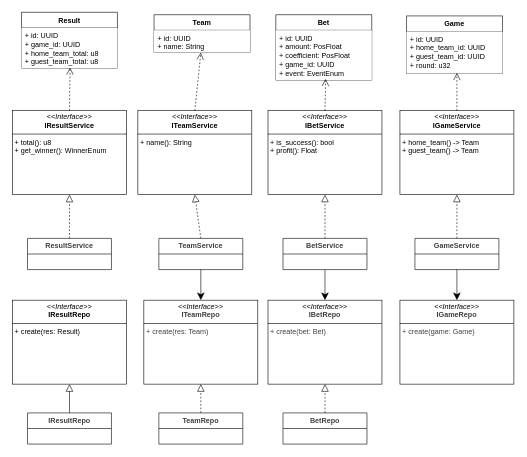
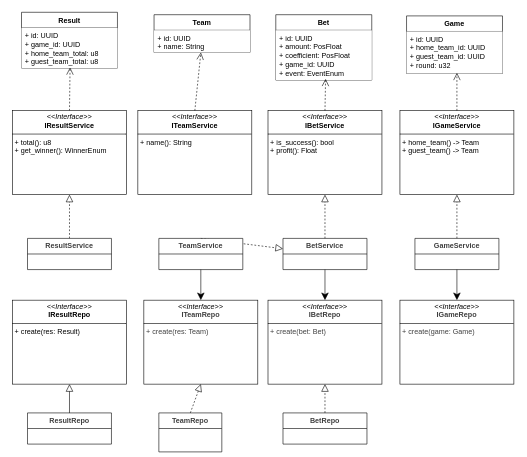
edge "TeamService" -> "<<Interface>> ITeamService + name(): String": now "TeamService" -> "BetService"
node "IResultRepo": label "IResultRepo" -> "ResultRepo"
node "TeamRepo": size 84x31 -> 63x39
